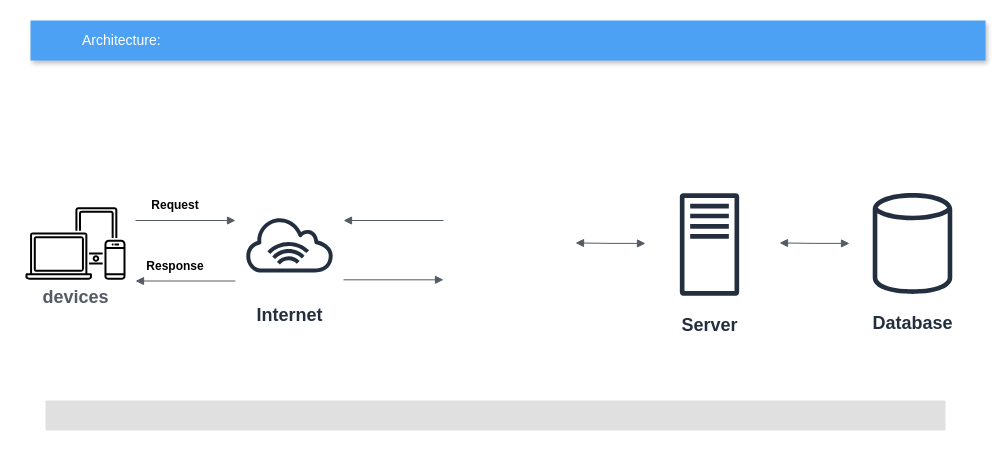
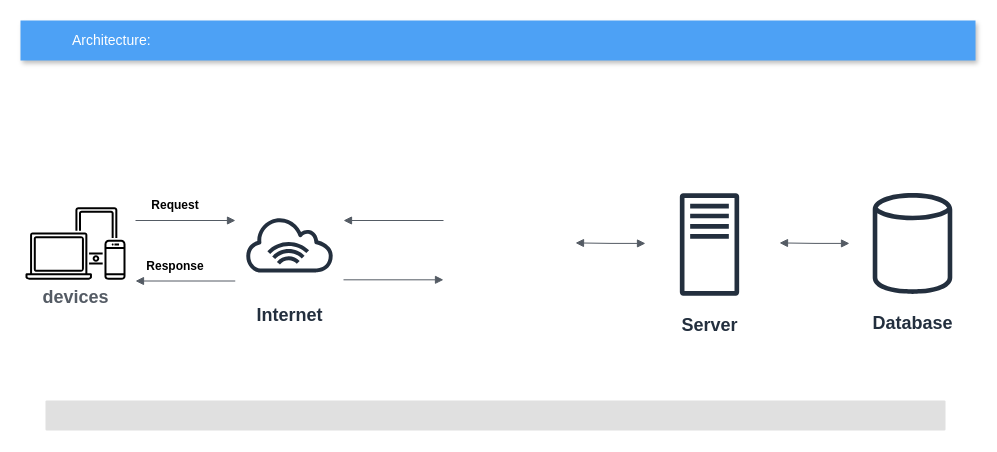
node "Architecture:": moved (508, 41) -> (498, 41)
